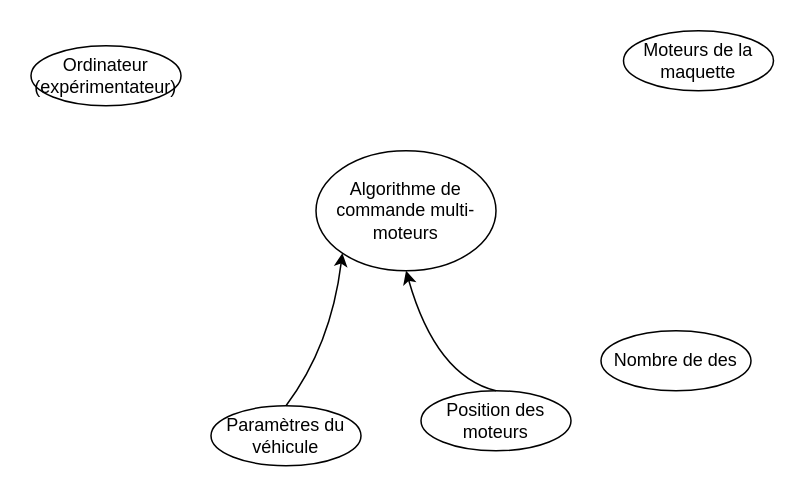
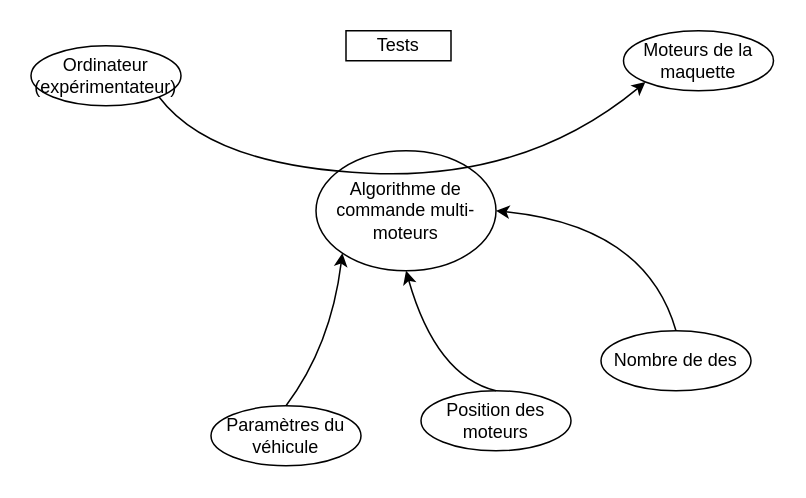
node "Tests": added
edge "Ordinateur (expérimentateur)" -> "Moteurs de la maquette": added
edge "Nombre de des" -> "Algorithme de commande multi-moteurs": added
